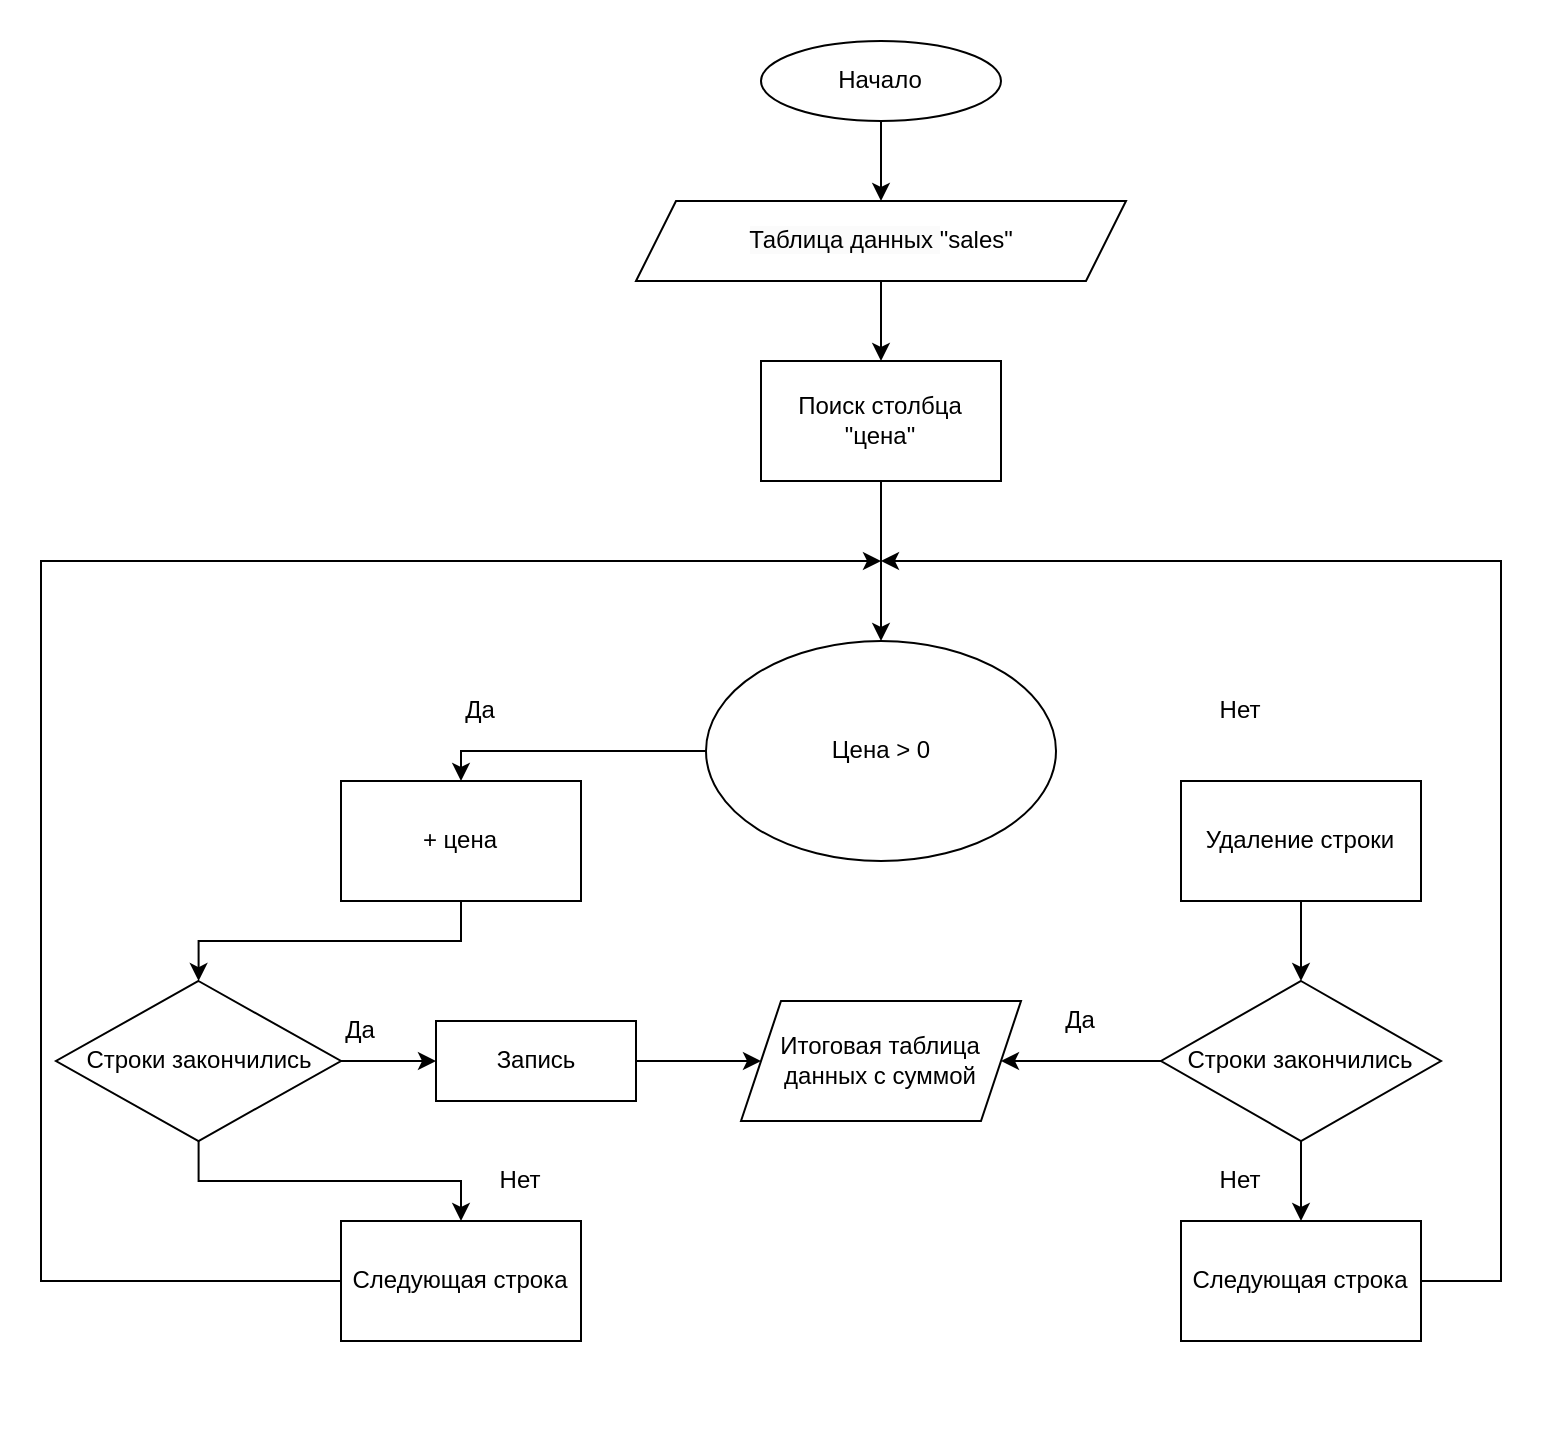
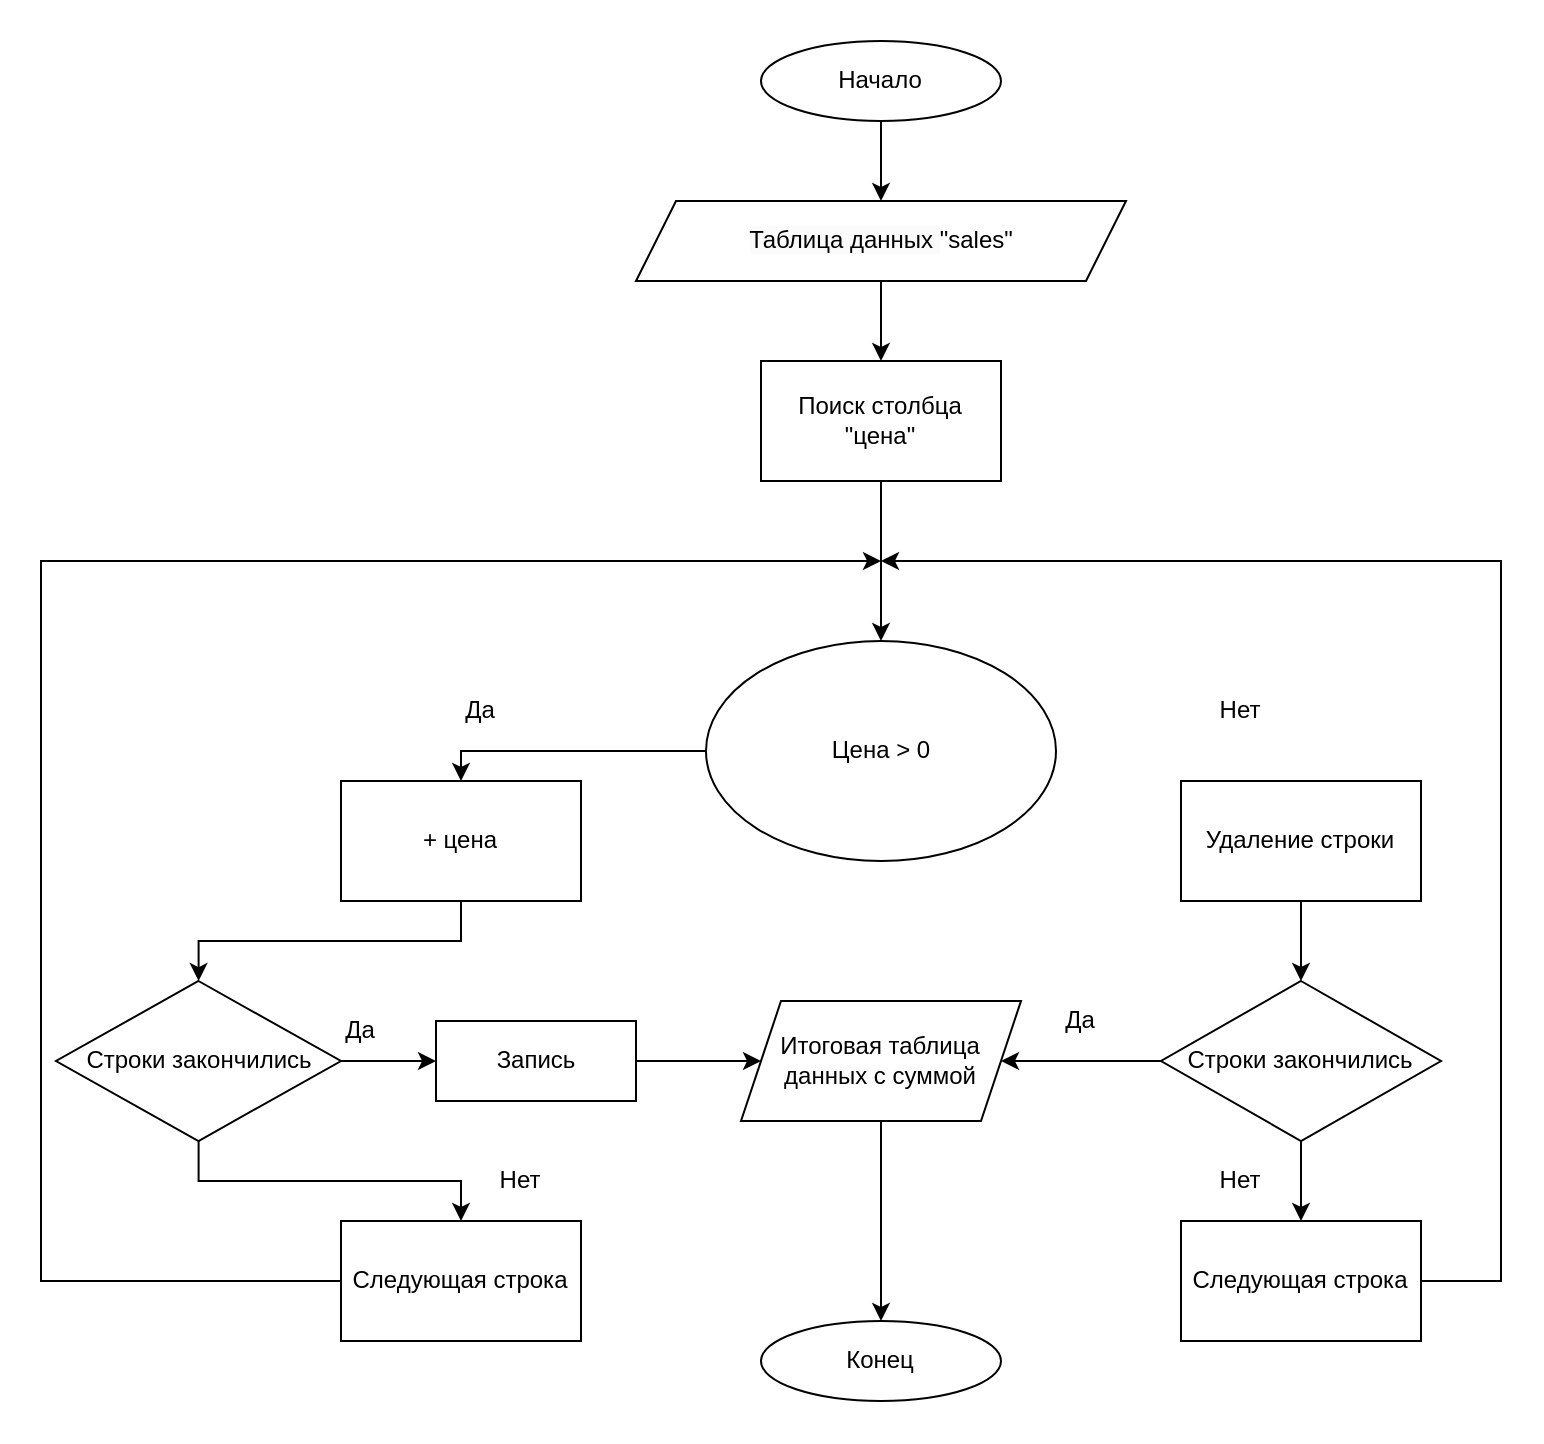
edge "Итоговая таблица данных c суммой" -> "Конец": added
node "Конец": added
